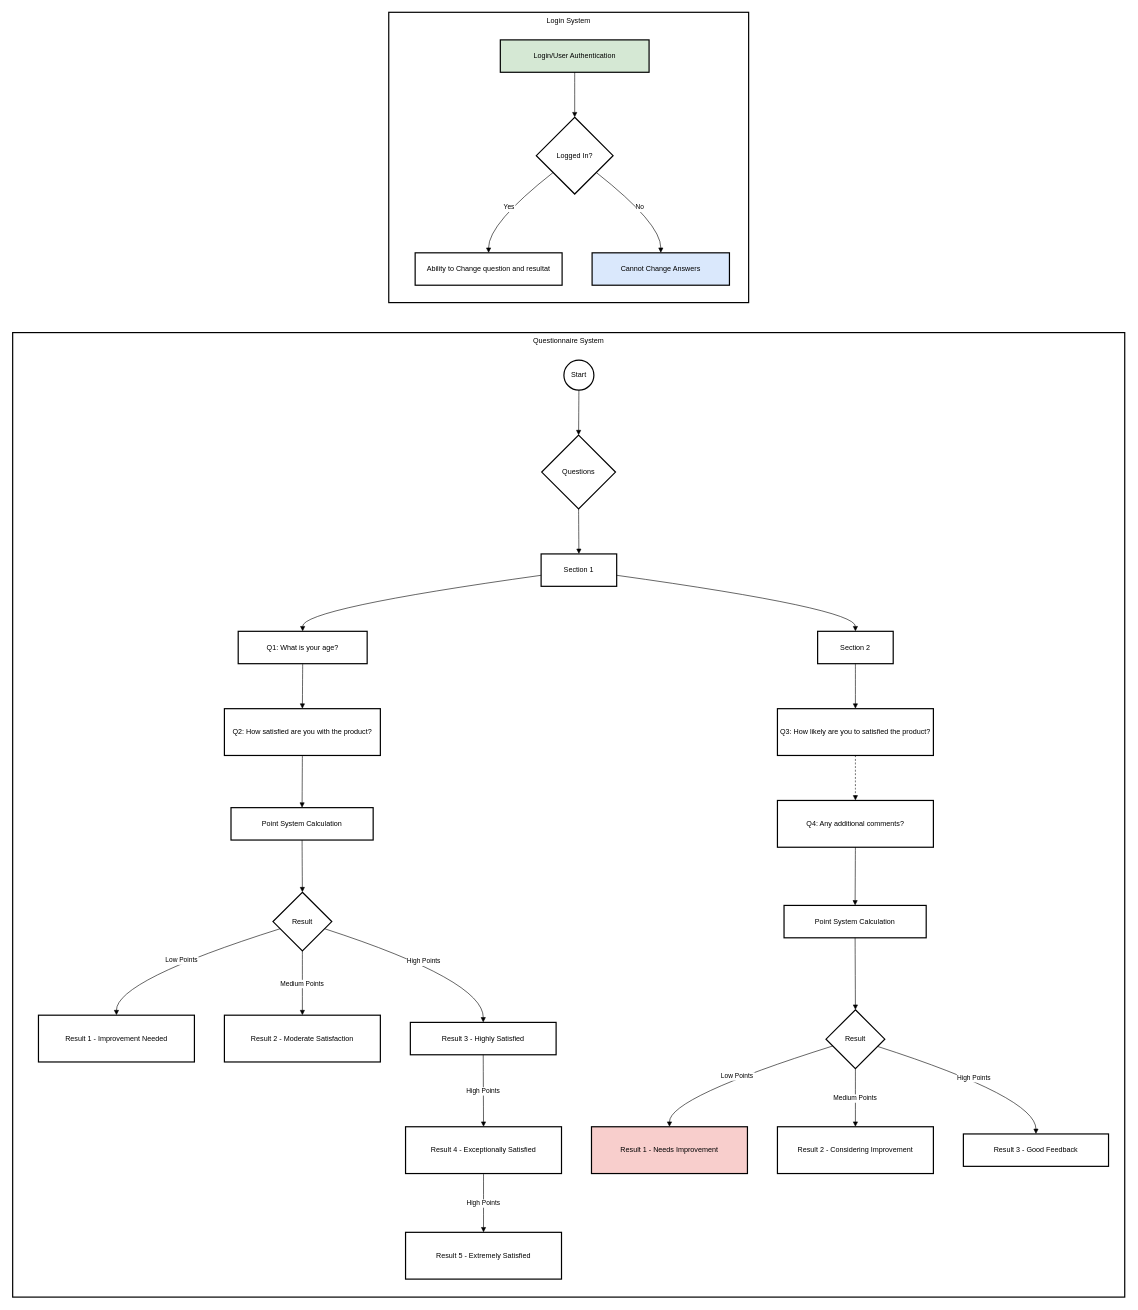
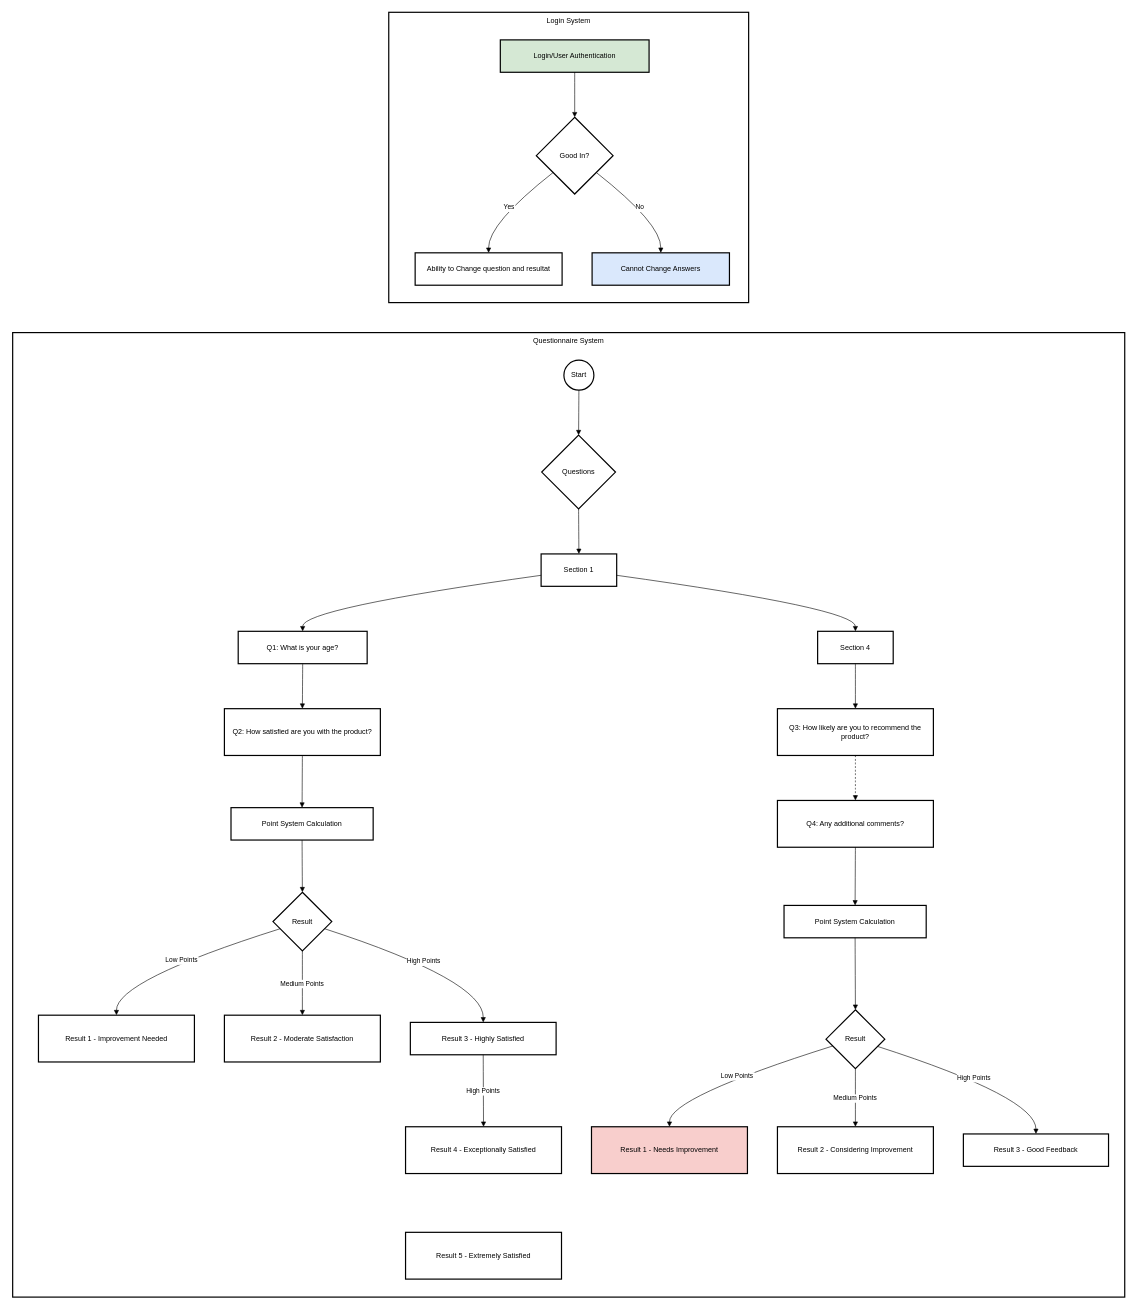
node "Logged In?": label "Logged In?" -> "Good In?"
node "Section 2": label "Section 2" -> "Section 4"
node "Q3: How likely are you to satisfied the product?": label "Q3: How likely are you to satisfied the product?" -> "Q3: How likely are you to recommend the product?"
edge "Result 4 - Exceptionally Satisfied" -> "Result 5 - Extremely Satisfied": removed, label "High Points"
